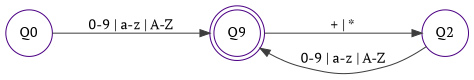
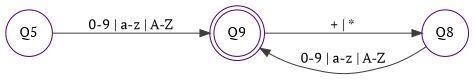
node "Q0": label "Q0" -> "Q5"
node "Q2": label "Q2" -> "Q8"
